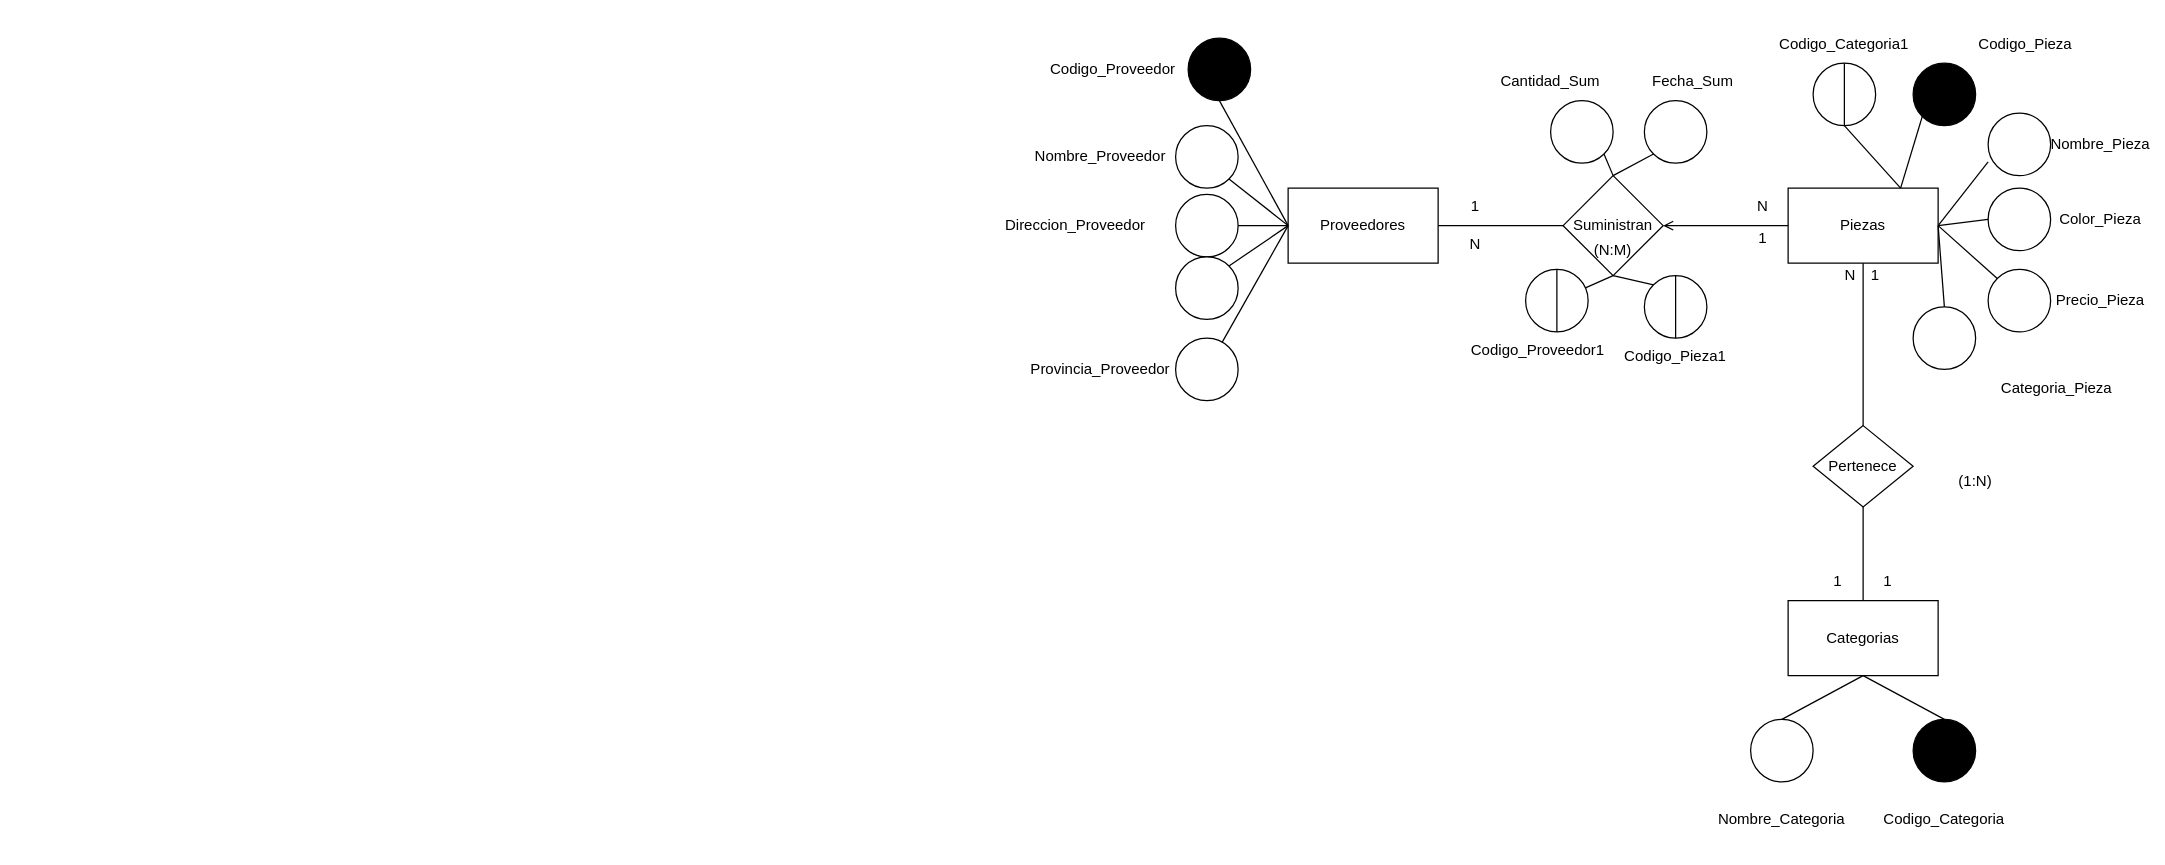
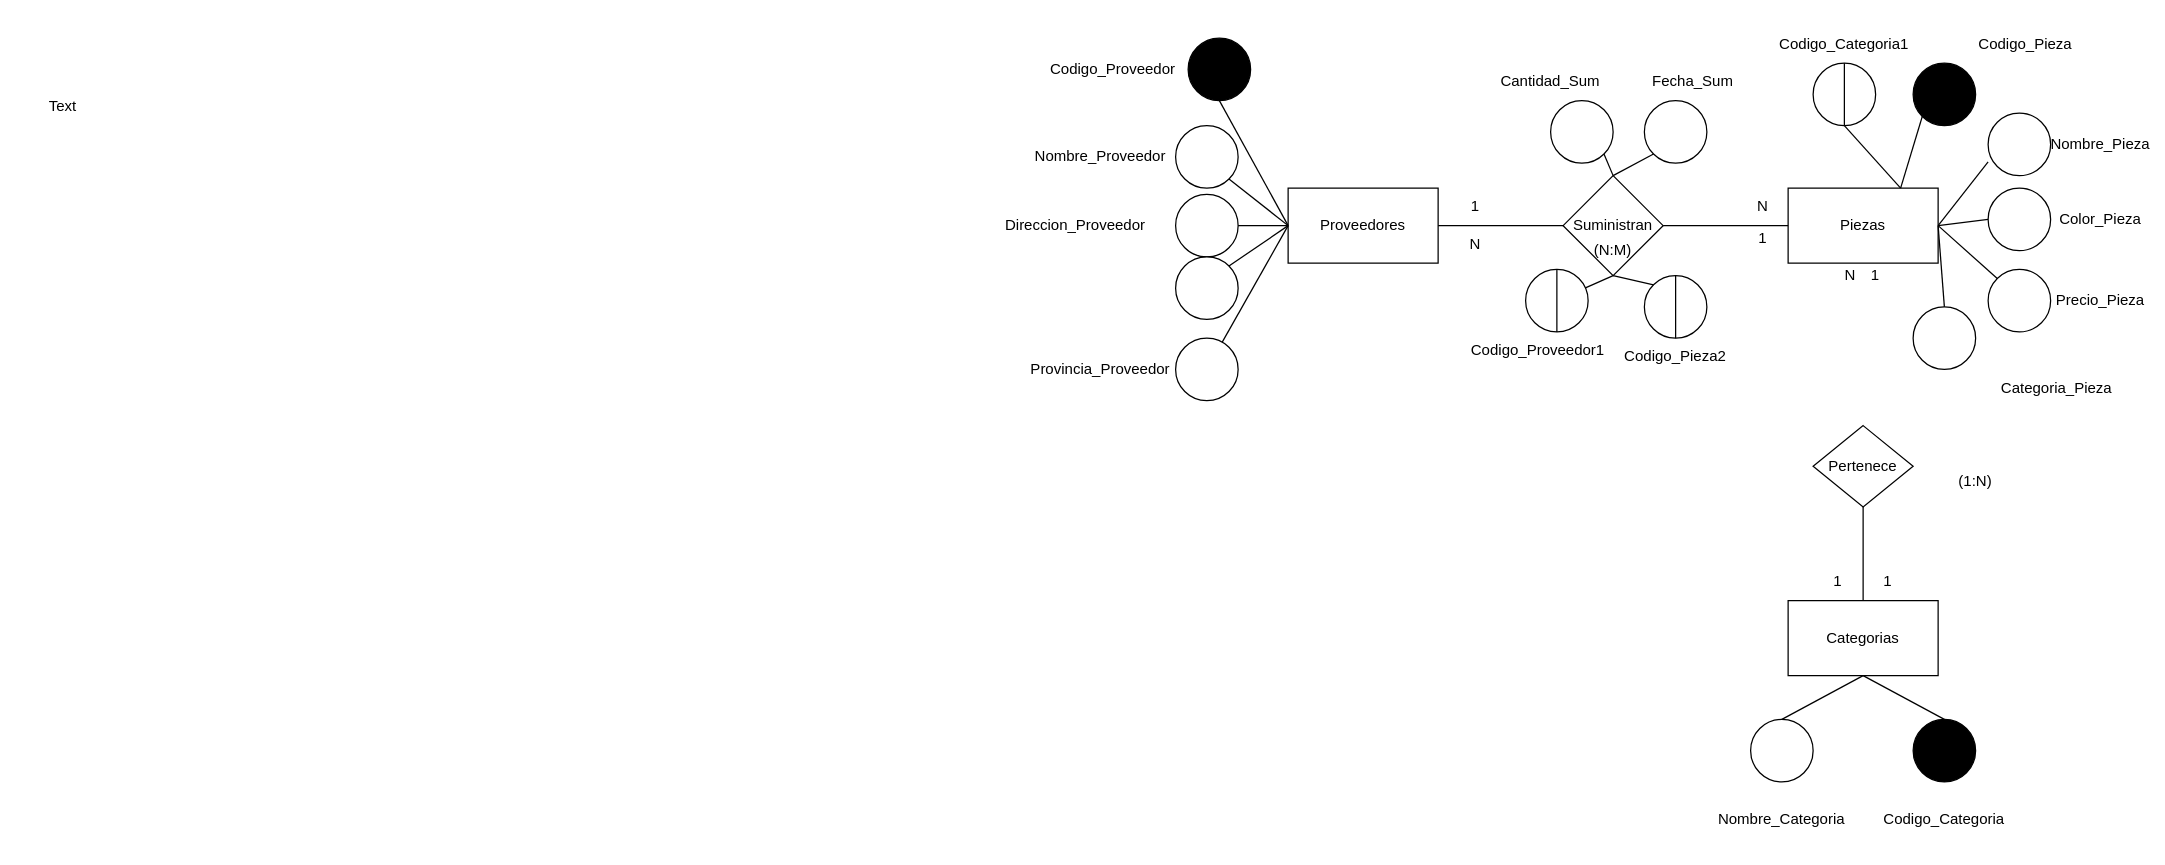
node "Text": added
edge "Piezas" -> "Suministran": arrowhead open -> none
edge "Piezas" -- "Pertenece": removed
node "Codigo_Pieza1": label "Codigo_Pieza1" -> "Codigo_Pieza2"
